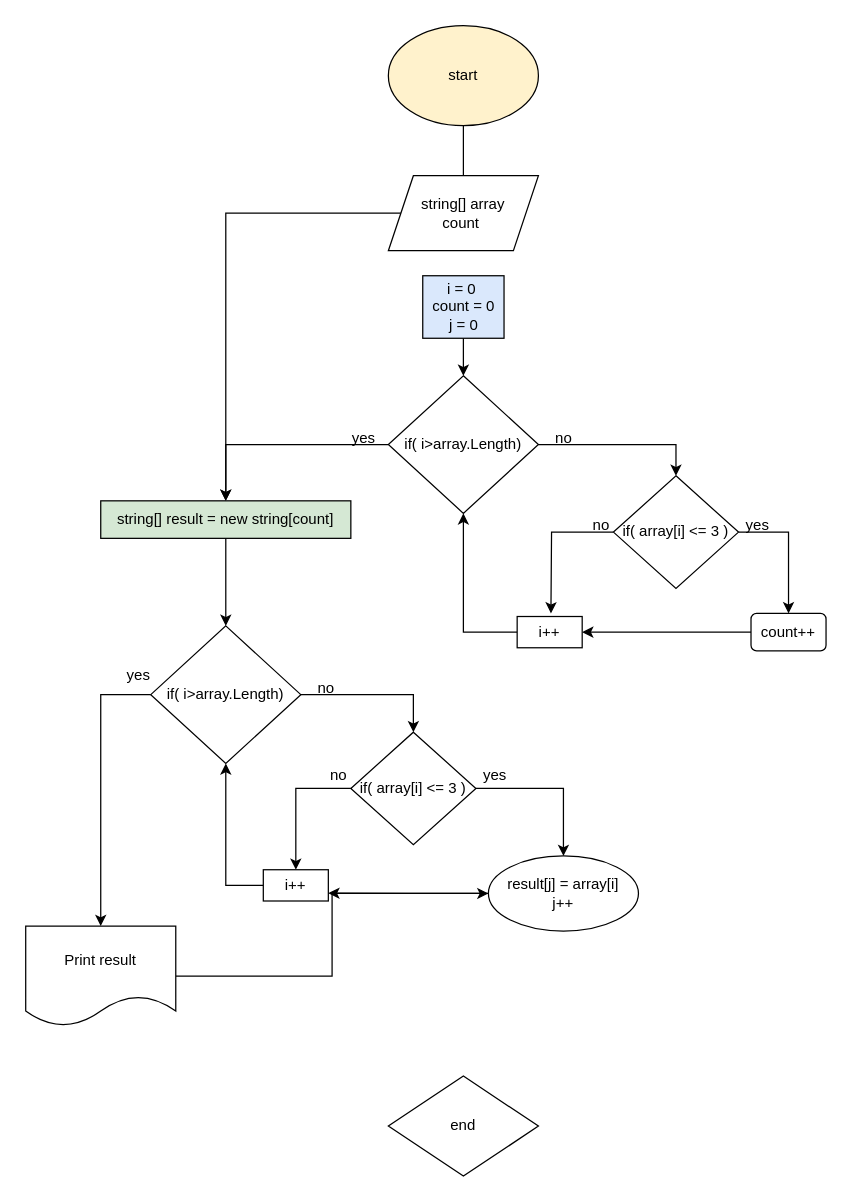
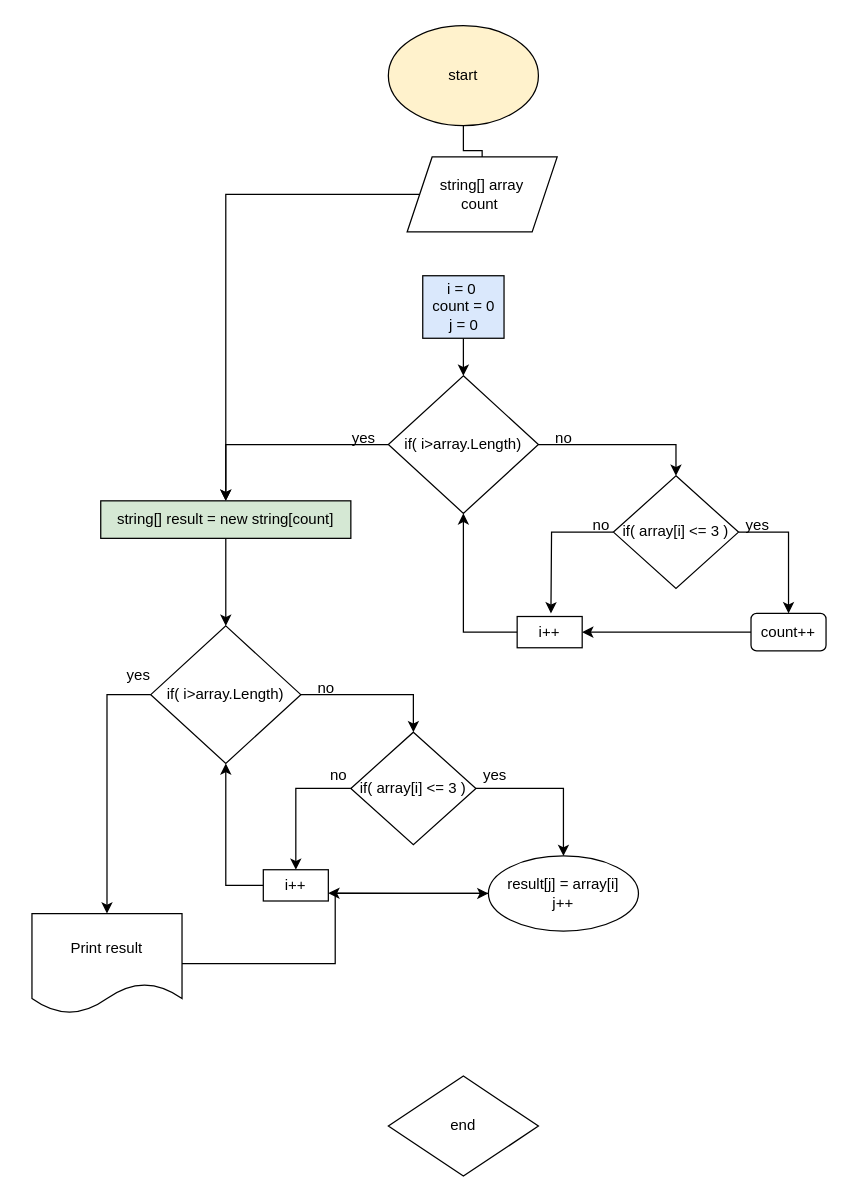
node "string[] array count": moved (463, 213) -> (482, 194)
node "Print result": moved (101, 976) -> (107, 963)
